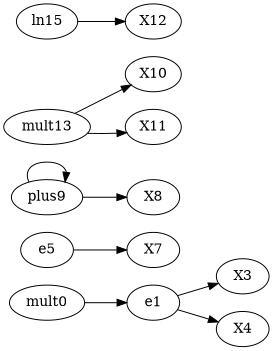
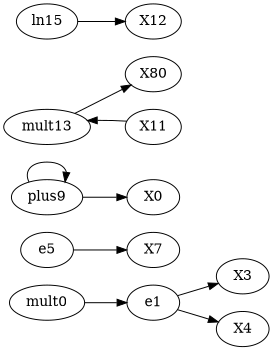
node "X10": label "X10" -> "X80"
edge "mult13" -> "X11": reversed
node "X8": label "X8" -> "X0"
